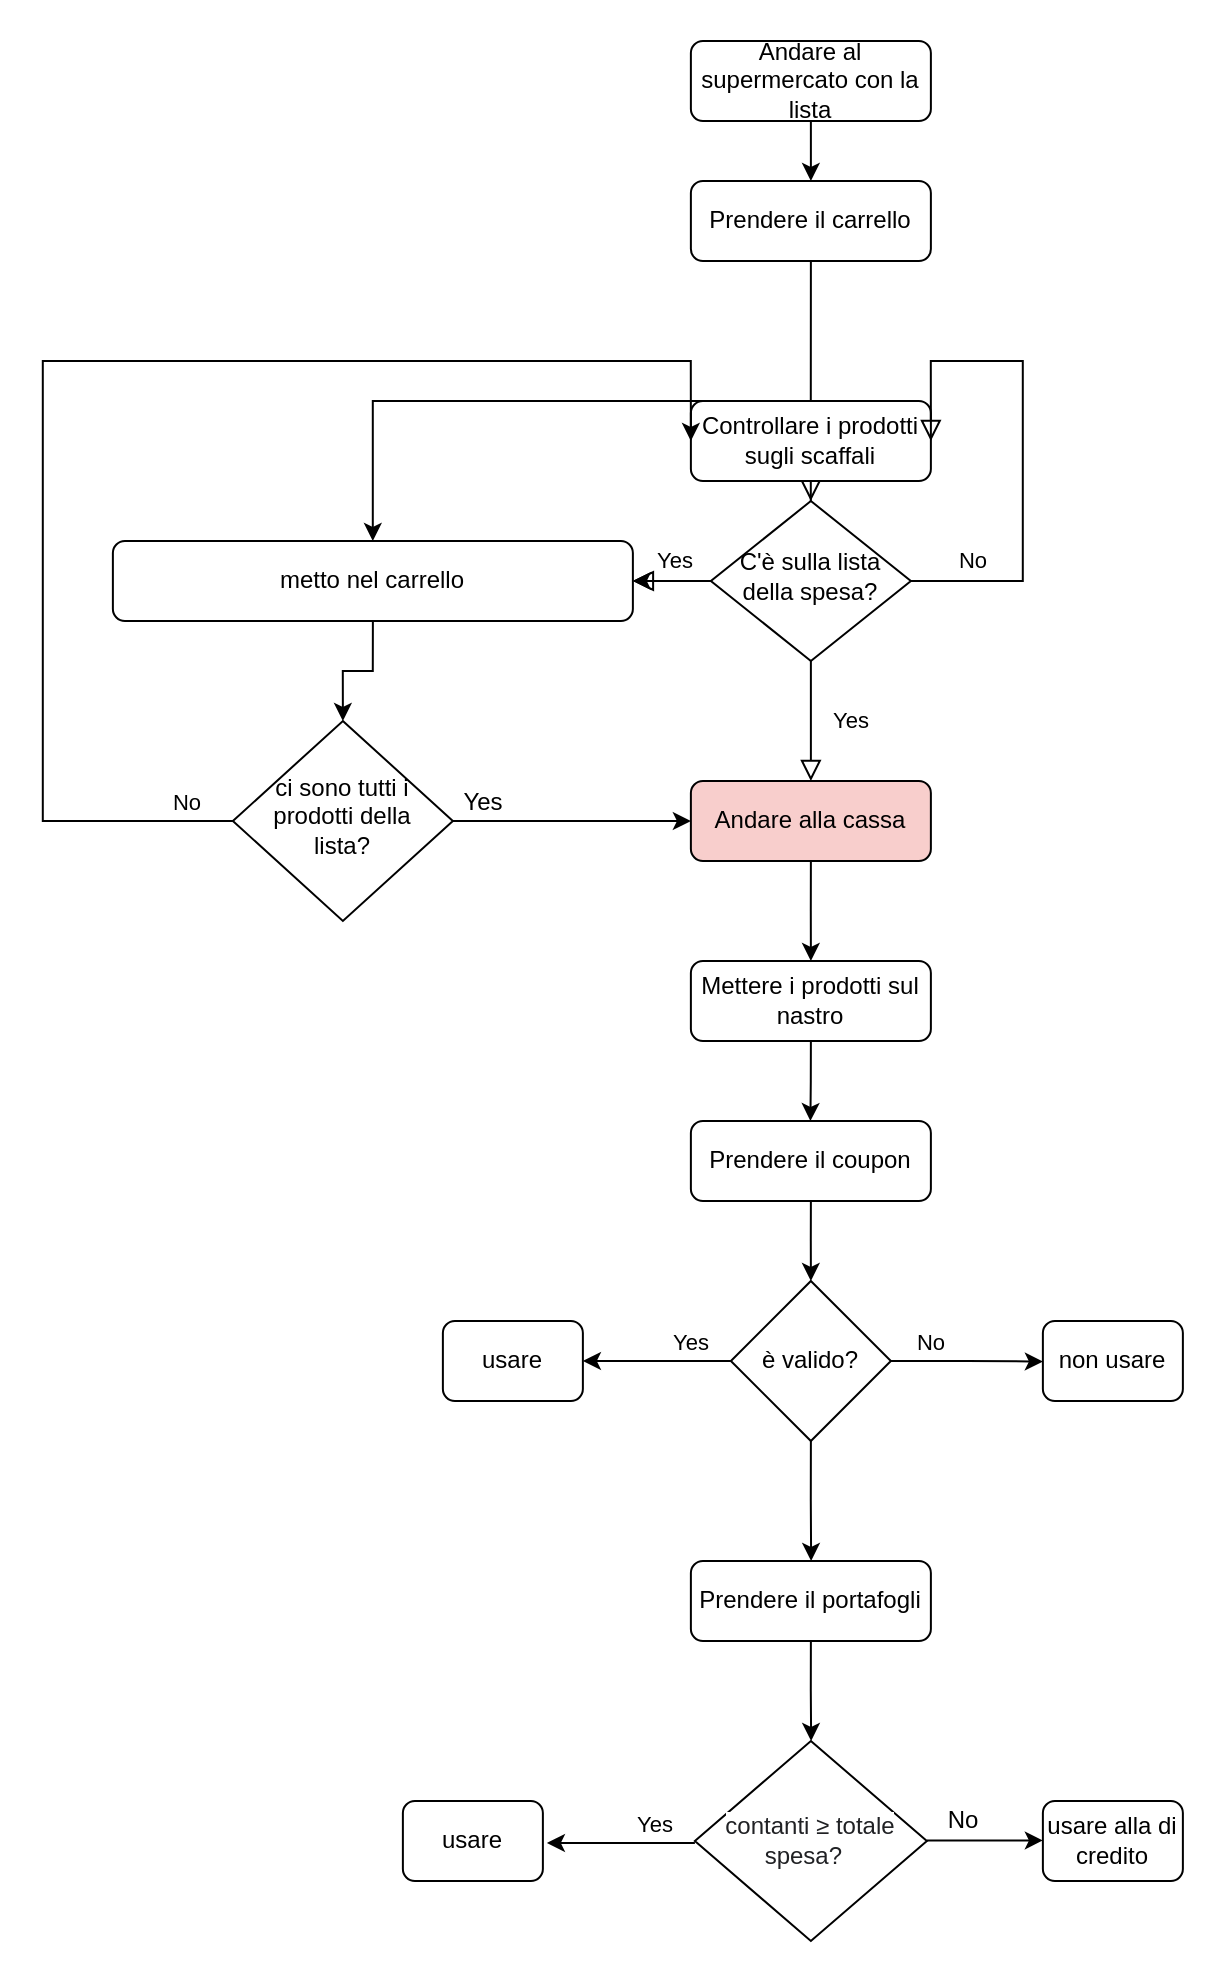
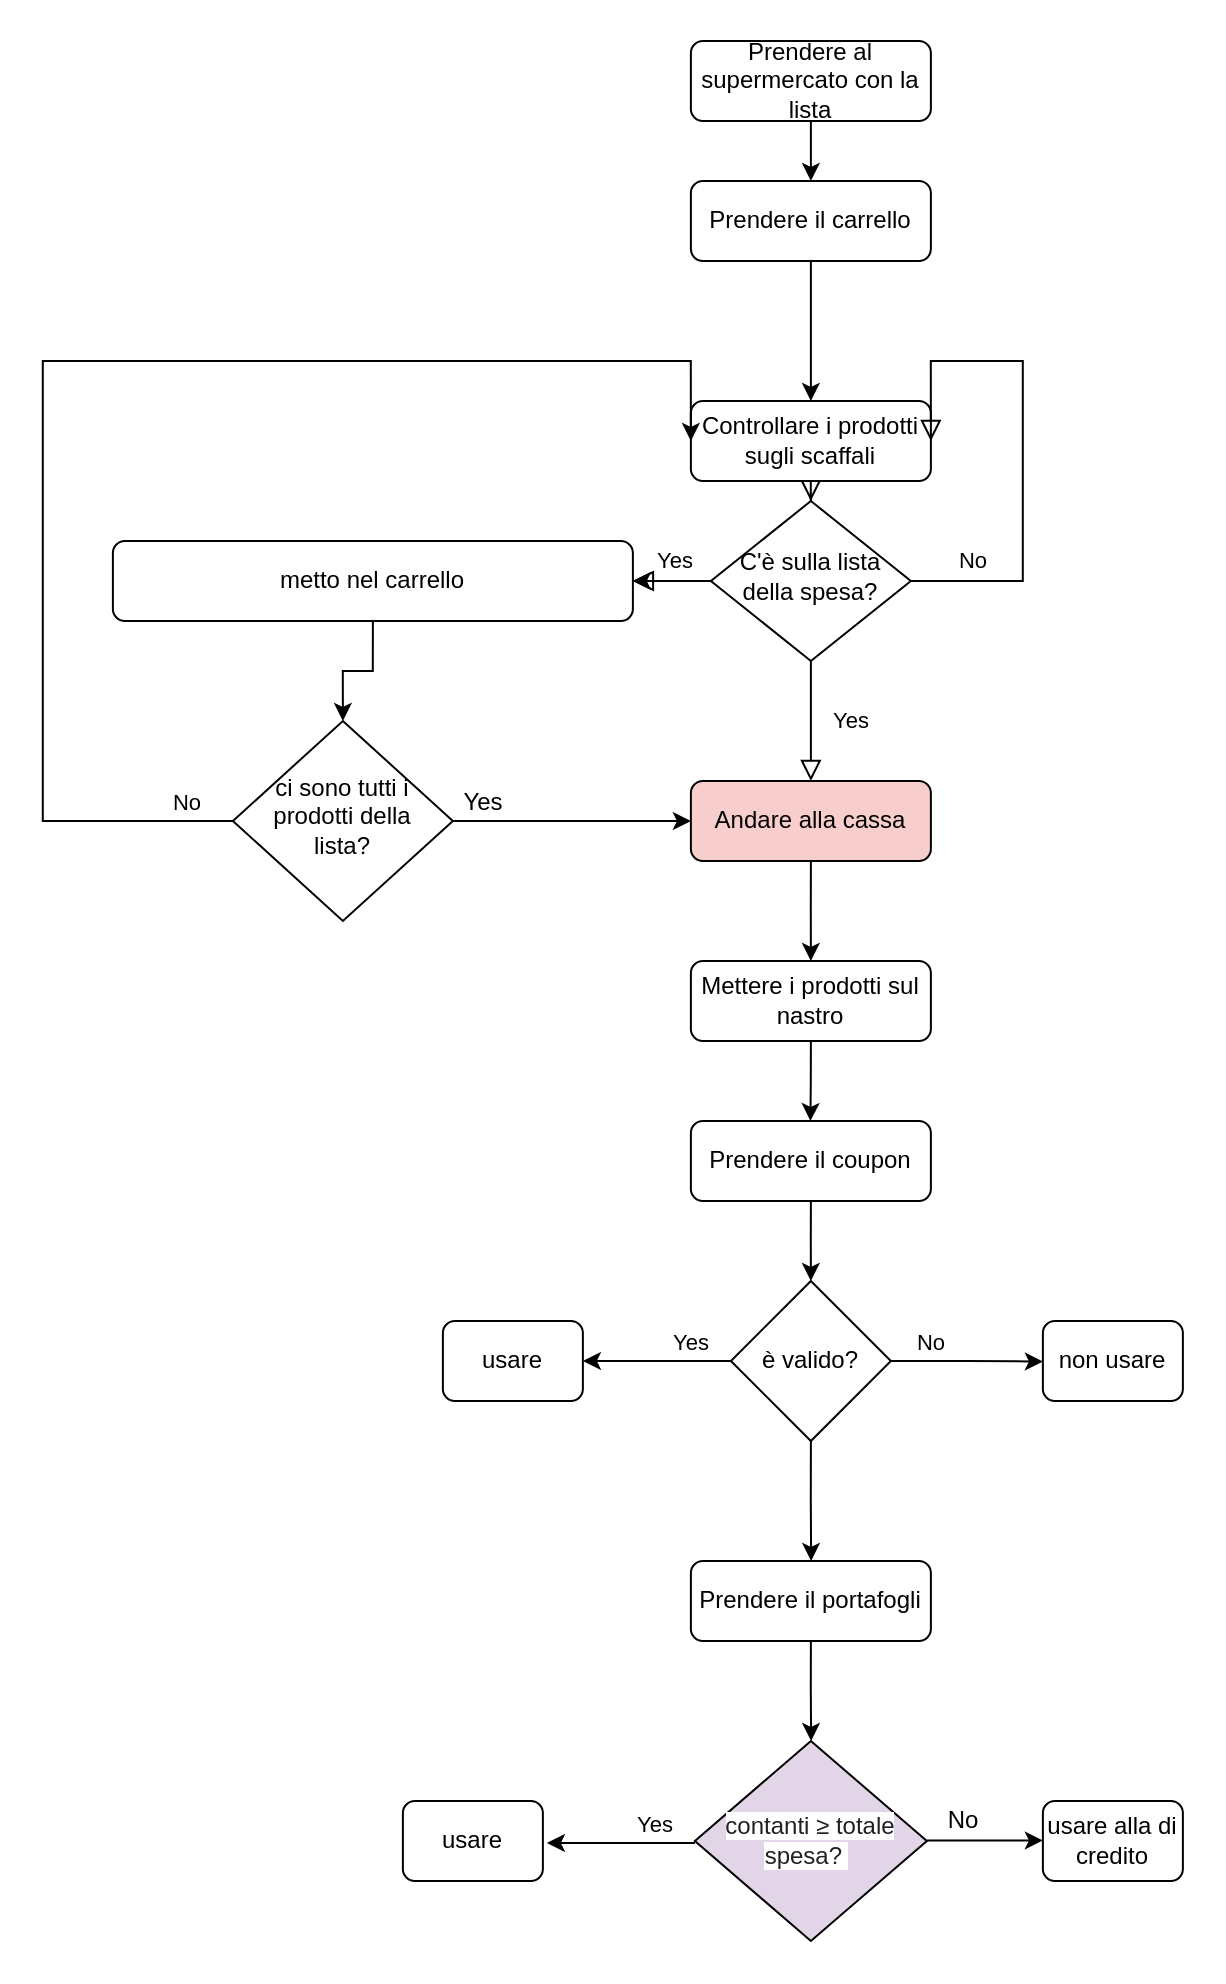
node "Andare al supermercato con la lista": label "Andare al supermercato con la lista" -> "Prendere al supermercato con la lista"
edge "Prendere il carrello" -> "metto nel carrello": now "Prendere il carrello" -> "Controllare i prodotti sugli scaffali"
node "contanti ≥ totale spesa?": fillcolor #ffffff -> #e1d5e7
